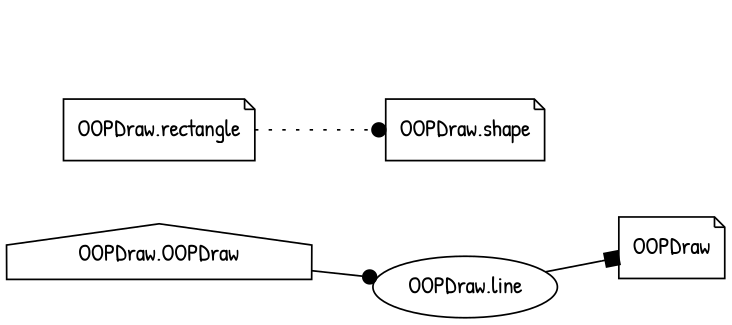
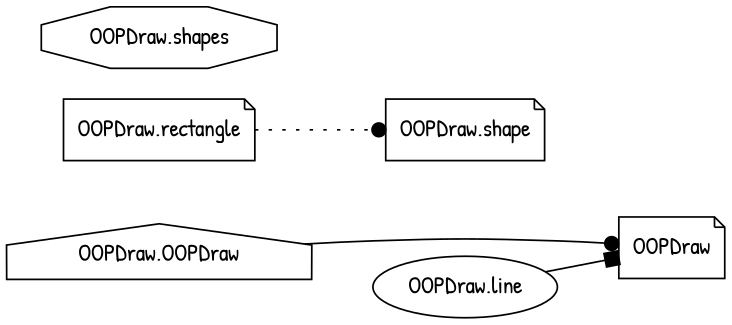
node "OOPDraw.shapes": added
edge "OOPDraw.OOPDraw" -> "OOPDraw.line": now "OOPDraw.OOPDraw" -> "OOPDraw"
